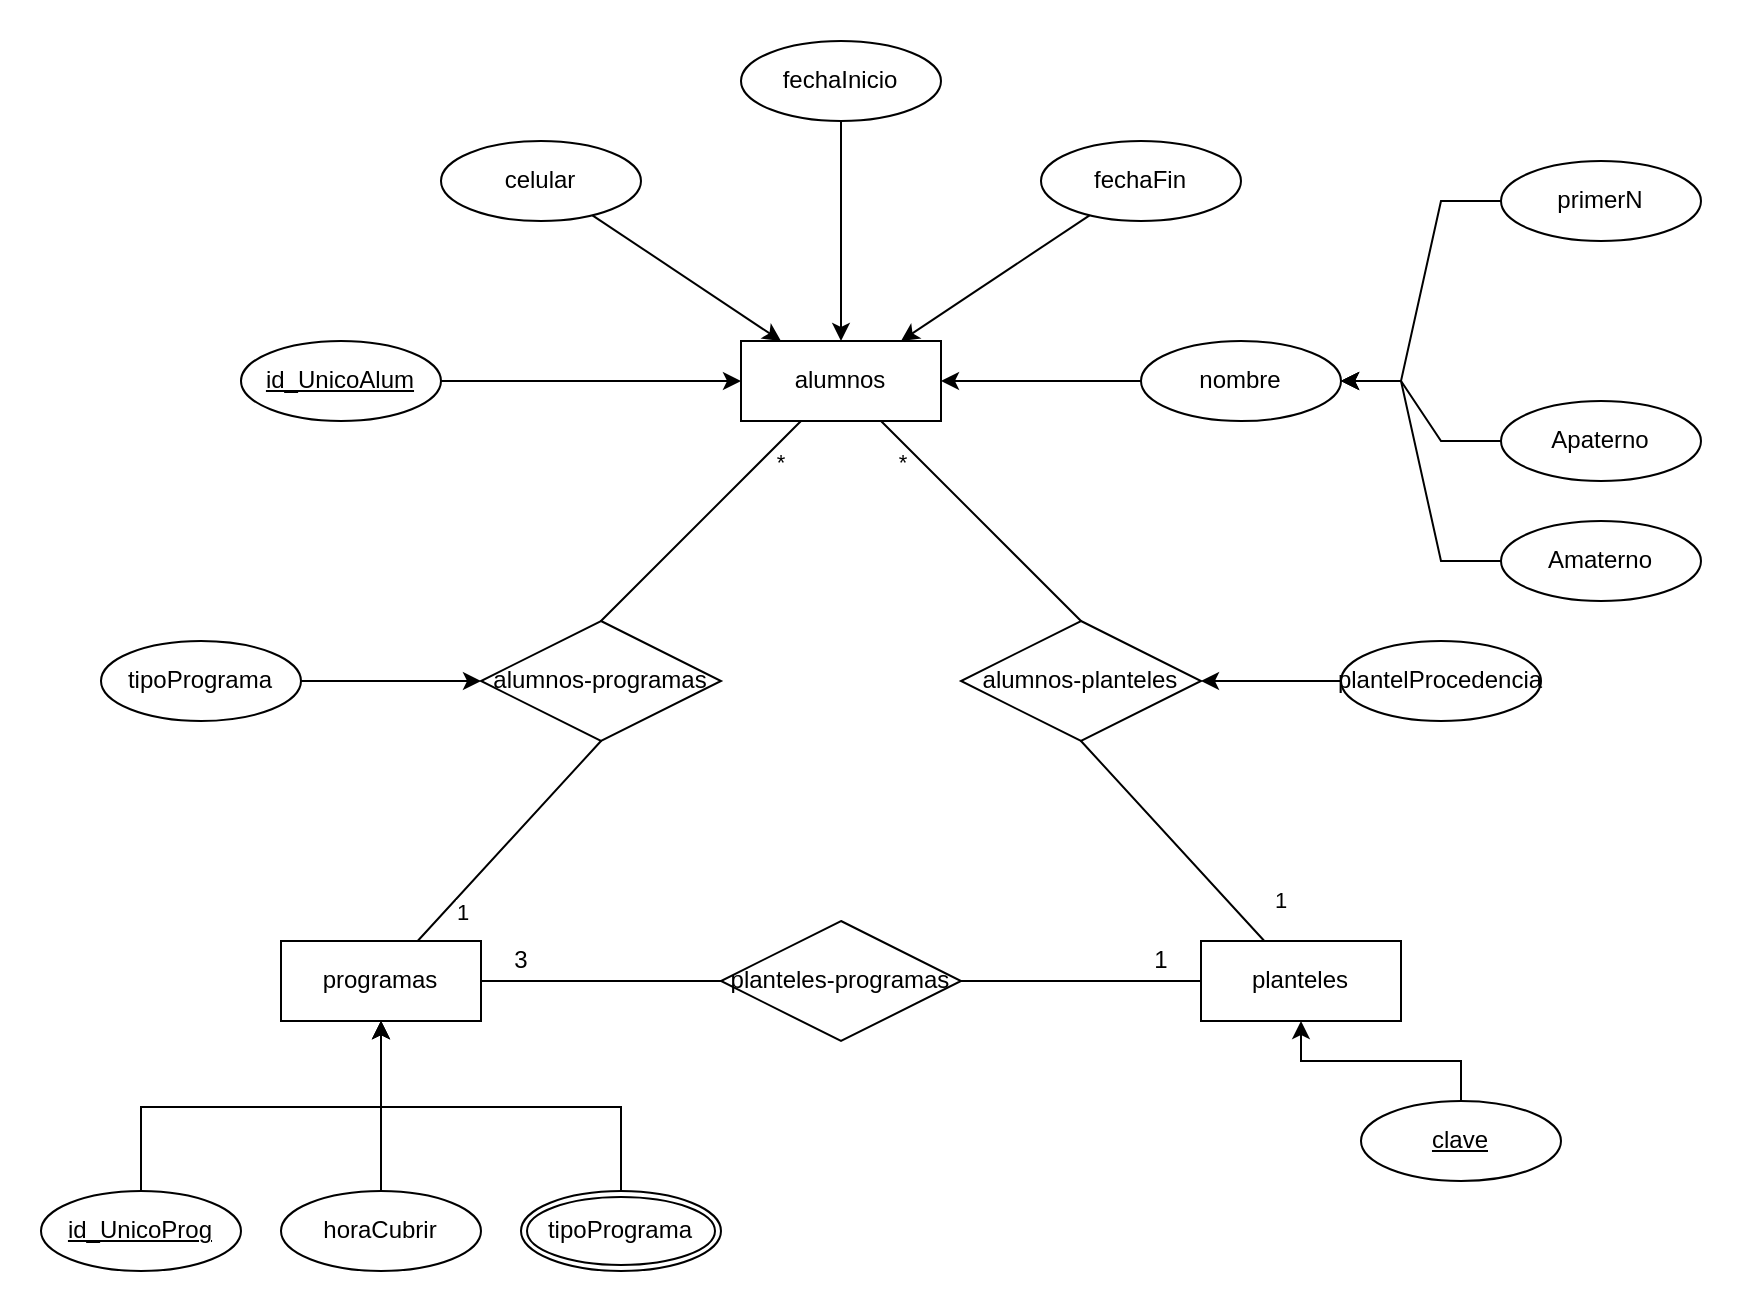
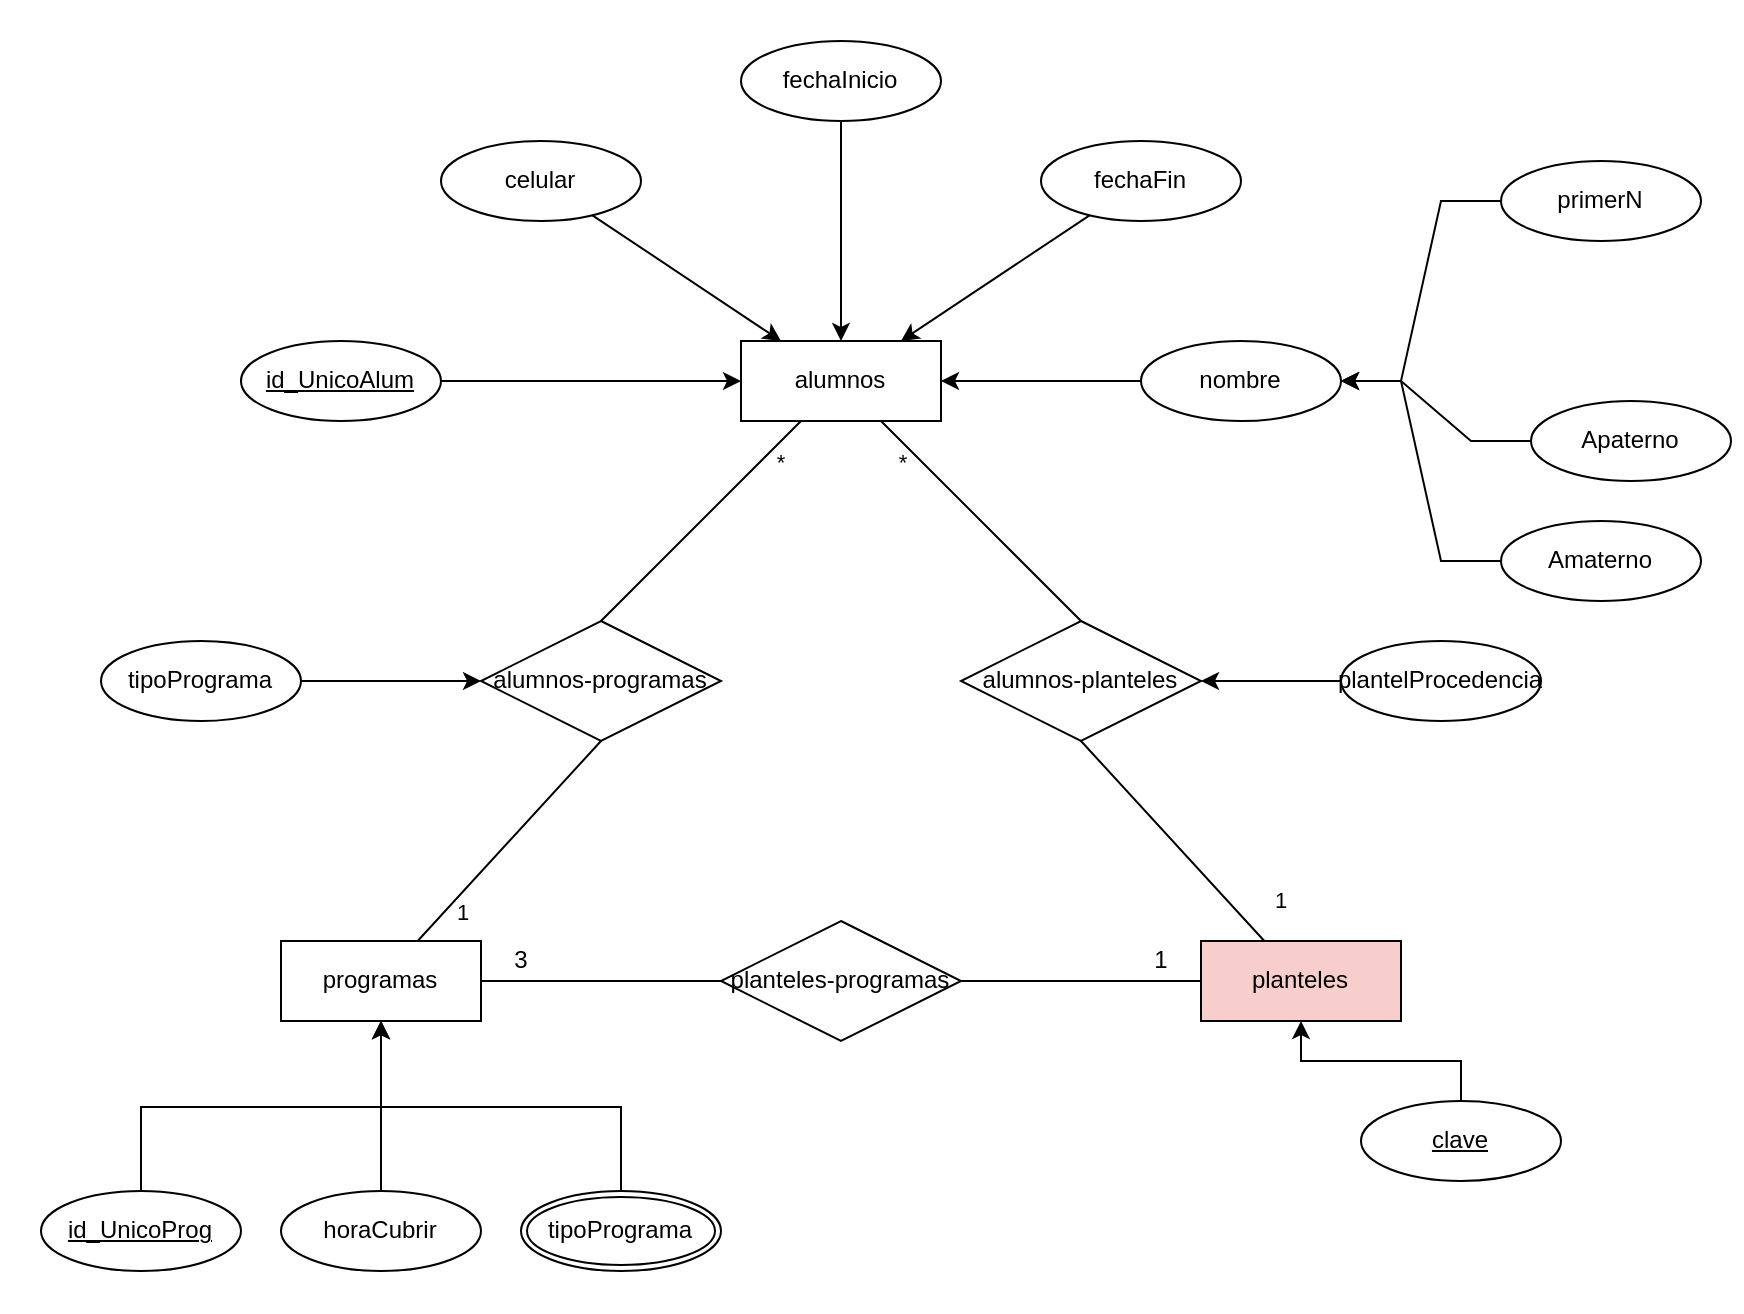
node "Apaterno": moved (1601, 441) -> (1631, 441)
node "planteles": fillcolor #ffffff -> #f8cecc
